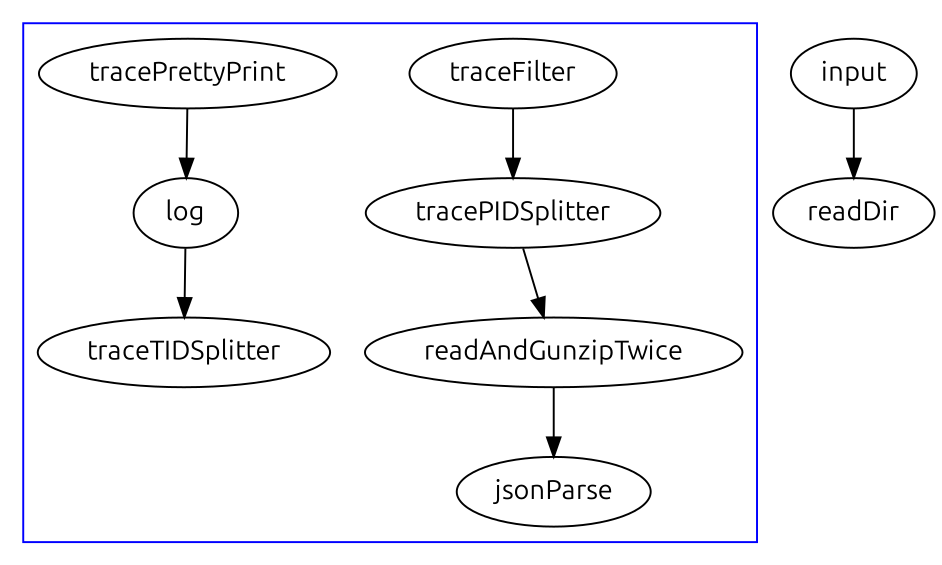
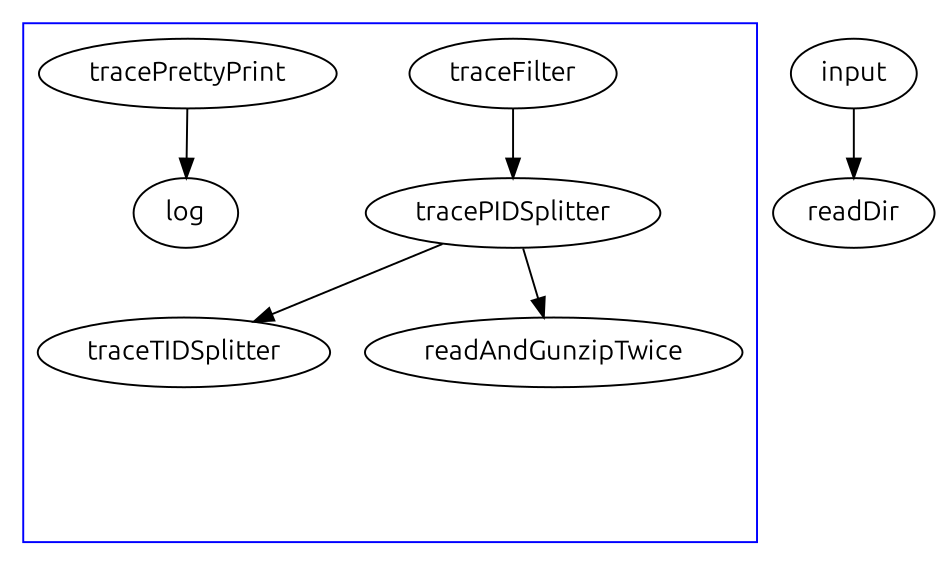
edge "log" -> "traceTIDSplitter": now "tracePIDSplitter" -> "traceTIDSplitter"
node "jsonParse": removed
